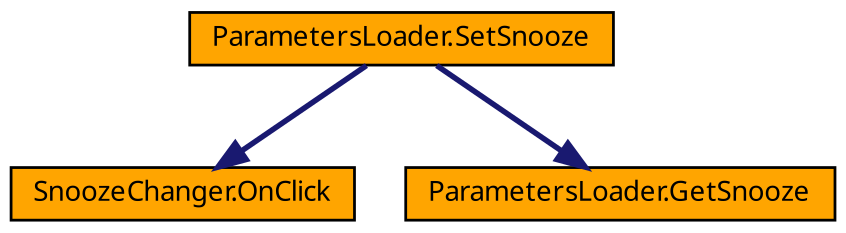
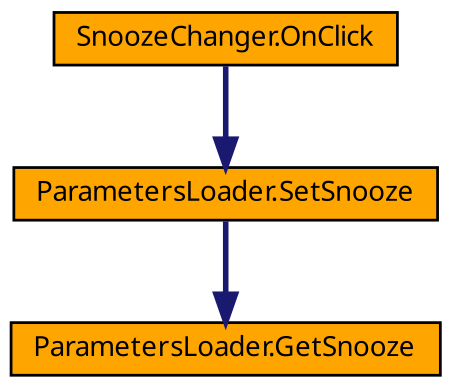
edge "ParametersLoader.SetSnooze" -> "SnoozeChanger.OnClick": reversed
